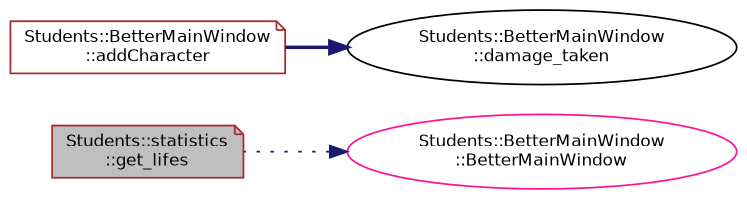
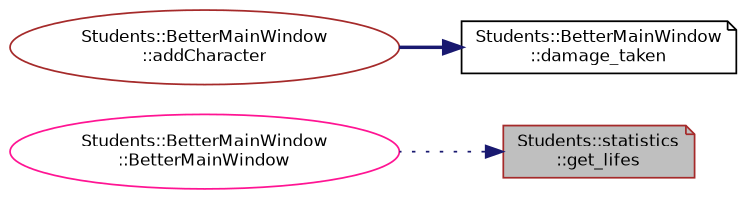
node "Students::BetterMainWindow ::addCharacter": shape note -> ellipse
node "Students::BetterMainWindow ::damage_taken": shape ellipse -> note
edge "Students::statistics ::get_lifes" -> "Students::BetterMainWindow ::BetterMainWindow": reversed
